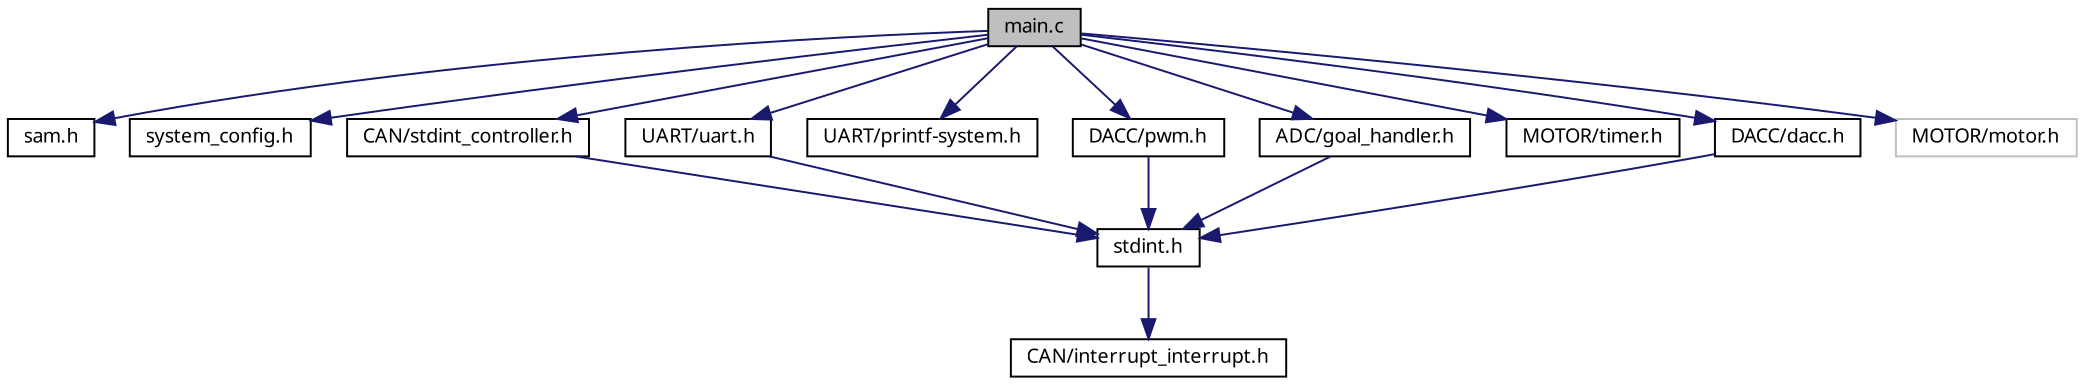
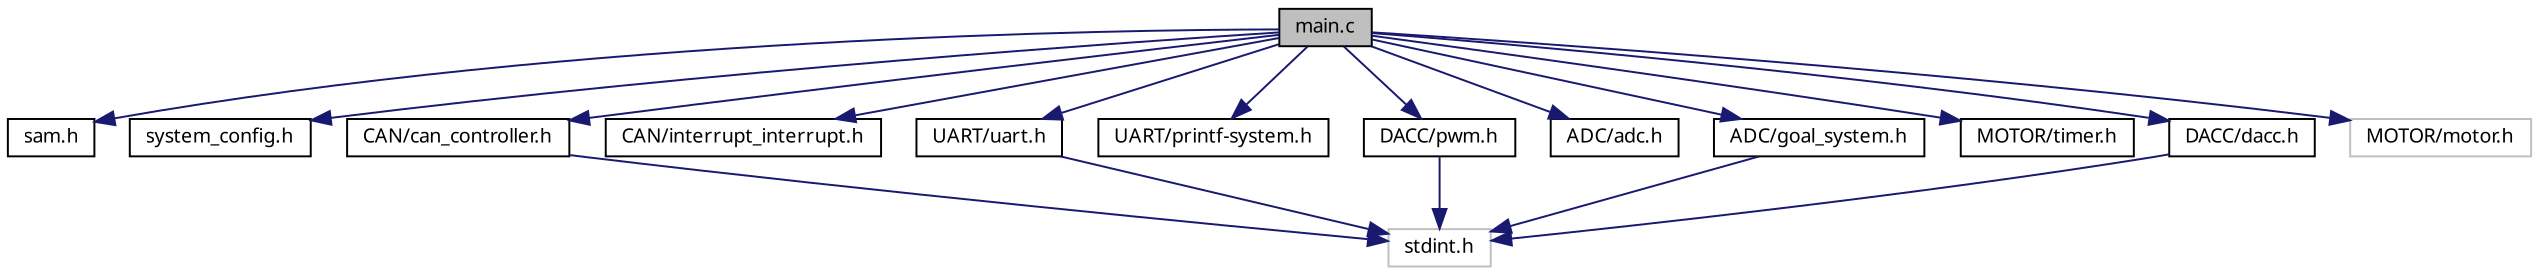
node "CAN/stdint_controller.h": label "CAN/stdint_controller.h" -> "CAN/can_controller.h"
node "ADC/goal_handler.h": label "ADC/goal_handler.h" -> "ADC/goal_system.h"
node "ADC/adc.h": added
node "stdint.h": color black -> grey75
edge "stdint.h" -> "CAN/interrupt_interrupt.h": now "main.c" -> "CAN/interrupt_interrupt.h"
